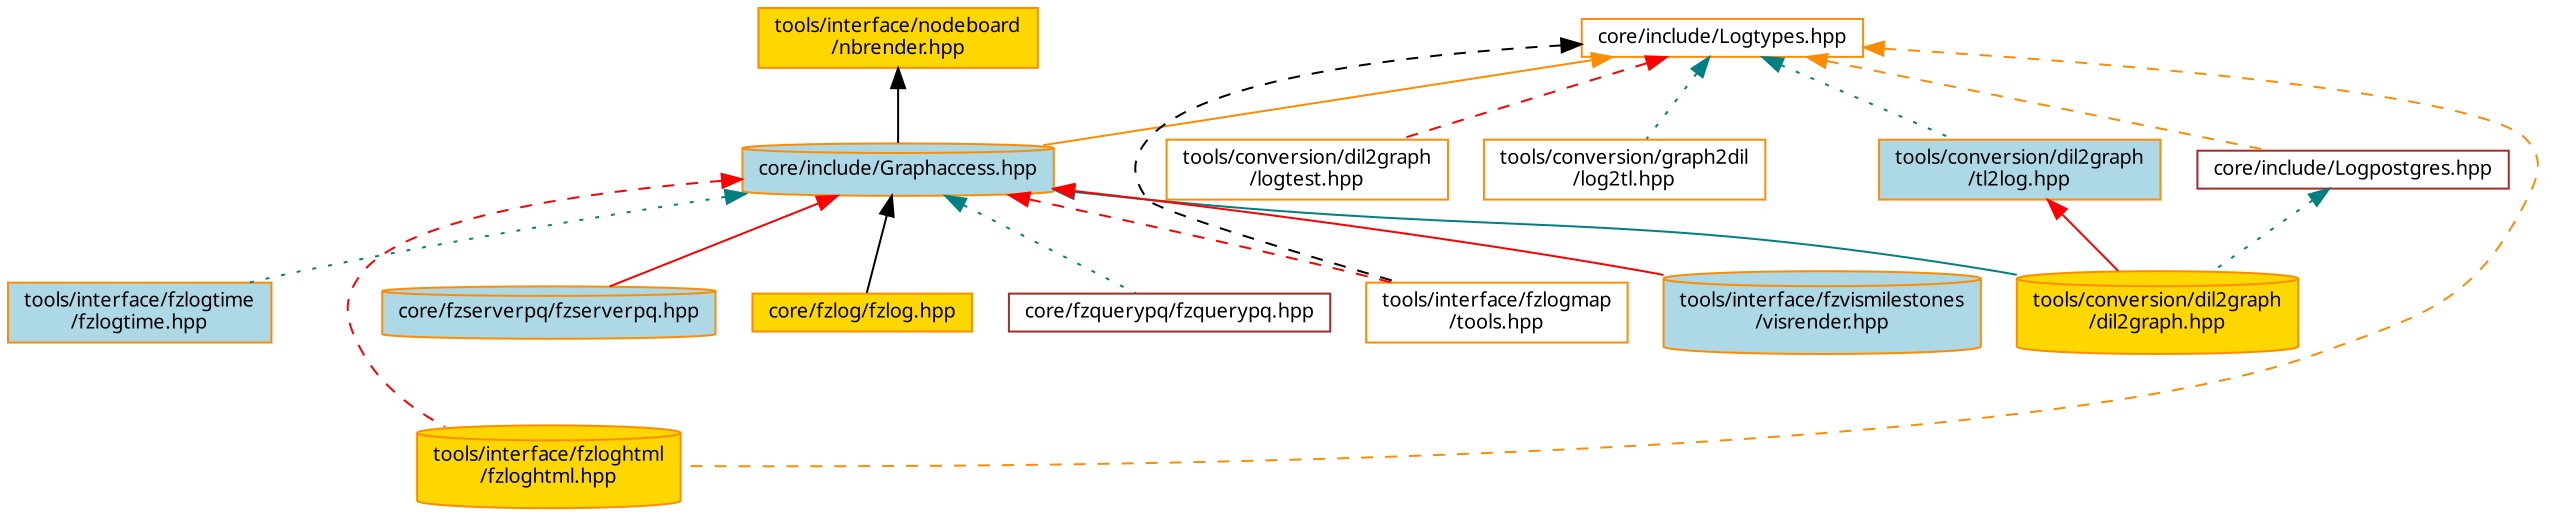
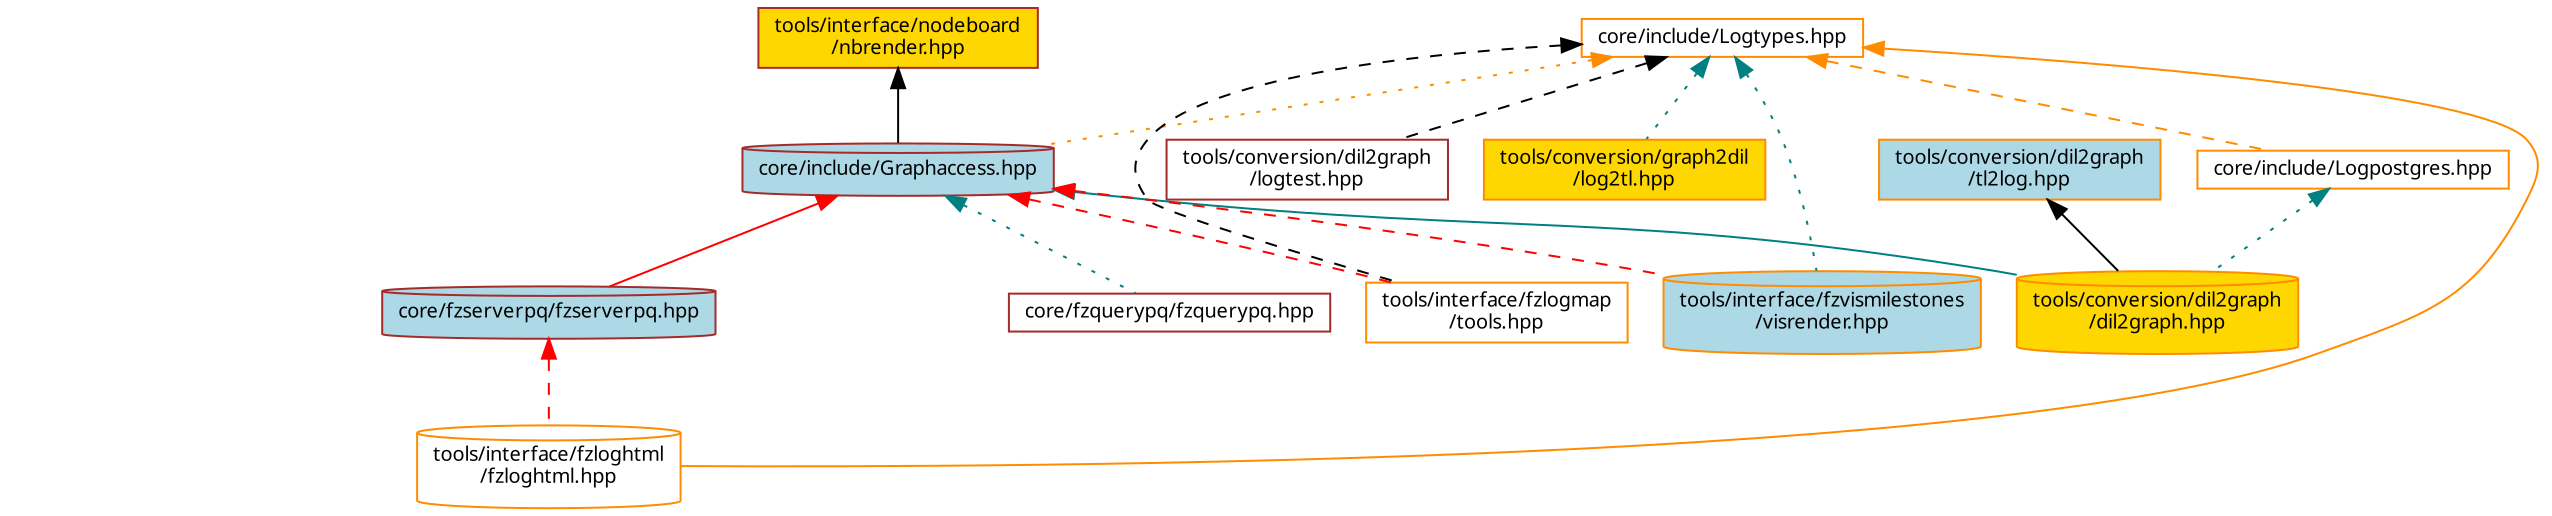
node "tools/interface/nodeboard /nbrender.hpp": color darkorange -> brown
edge "tools/conversion/dil2graph /logtest.hpp" -> "core/include/Logtypes.hpp": color red -> black
edge "tools/conversion/dil2graph /tl2log.hpp" -> "core/include/Logtypes.hpp": now "tools/interface/fzvismilestones /visrender.hpp" -> "core/include/Logtypes.hpp"
edge "core/include/Graphaccess.hpp" -> "core/include/Logtypes.hpp": style solid -> dotted
node "core/include/Graphaccess.hpp": color darkorange -> brown
node "tools/conversion/dil2graph /logtest.hpp": color darkorange -> brown
node "tools/conversion/graph2dil /log2tl.hpp": fillcolor white -> gold
node "core/include/Logpostgres.hpp": color brown -> darkorange
edge "tools/interface/fzloghtml /fzloghtml.hpp" -> "core/include/Graphaccess.hpp": now "tools/interface/fzloghtml /fzloghtml.hpp" -> "core/fzserverpq/fzserverpq.hpp"
edge "tools/interface/fzvismilestones /visrender.hpp" -> "core/include/Graphaccess.hpp": style solid -> dashed
edge "tools/conversion/dil2graph /dil2graph.hpp" -> "tools/conversion/dil2graph /tl2log.hpp": color red -> black
node "tools/interface/fzlogtime /fzlogtime.hpp": removed
node "core/fzserverpq/fzserverpq.hpp": color darkorange -> brown
node "core/fzlog/fzlog.hpp": removed
edge "tools/interface/fzloghtml /fzloghtml.hpp" -> "core/include/Logtypes.hpp": style dashed -> solid
node "tools/interface/fzloghtml /fzloghtml.hpp": fillcolor gold -> white
